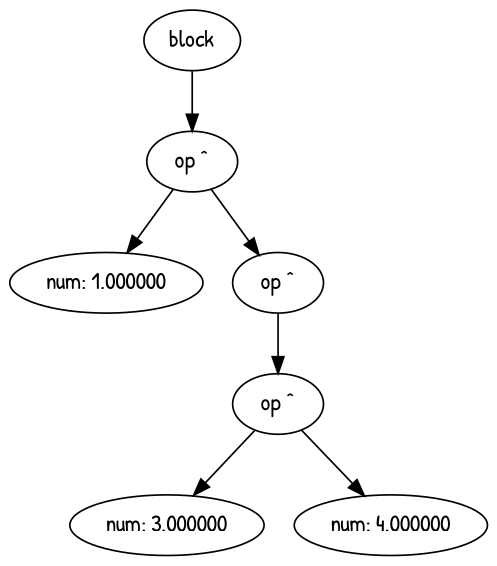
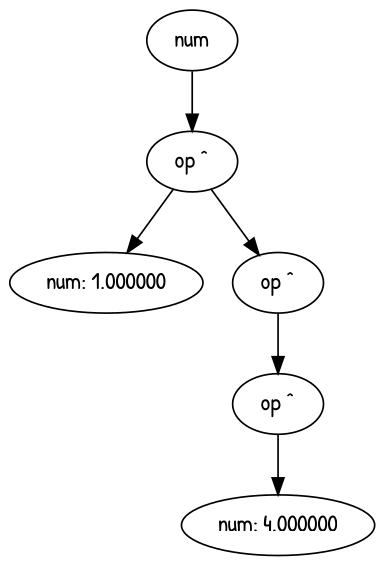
node "block": label "block" -> "num"
node "num: 3.000000": removed
